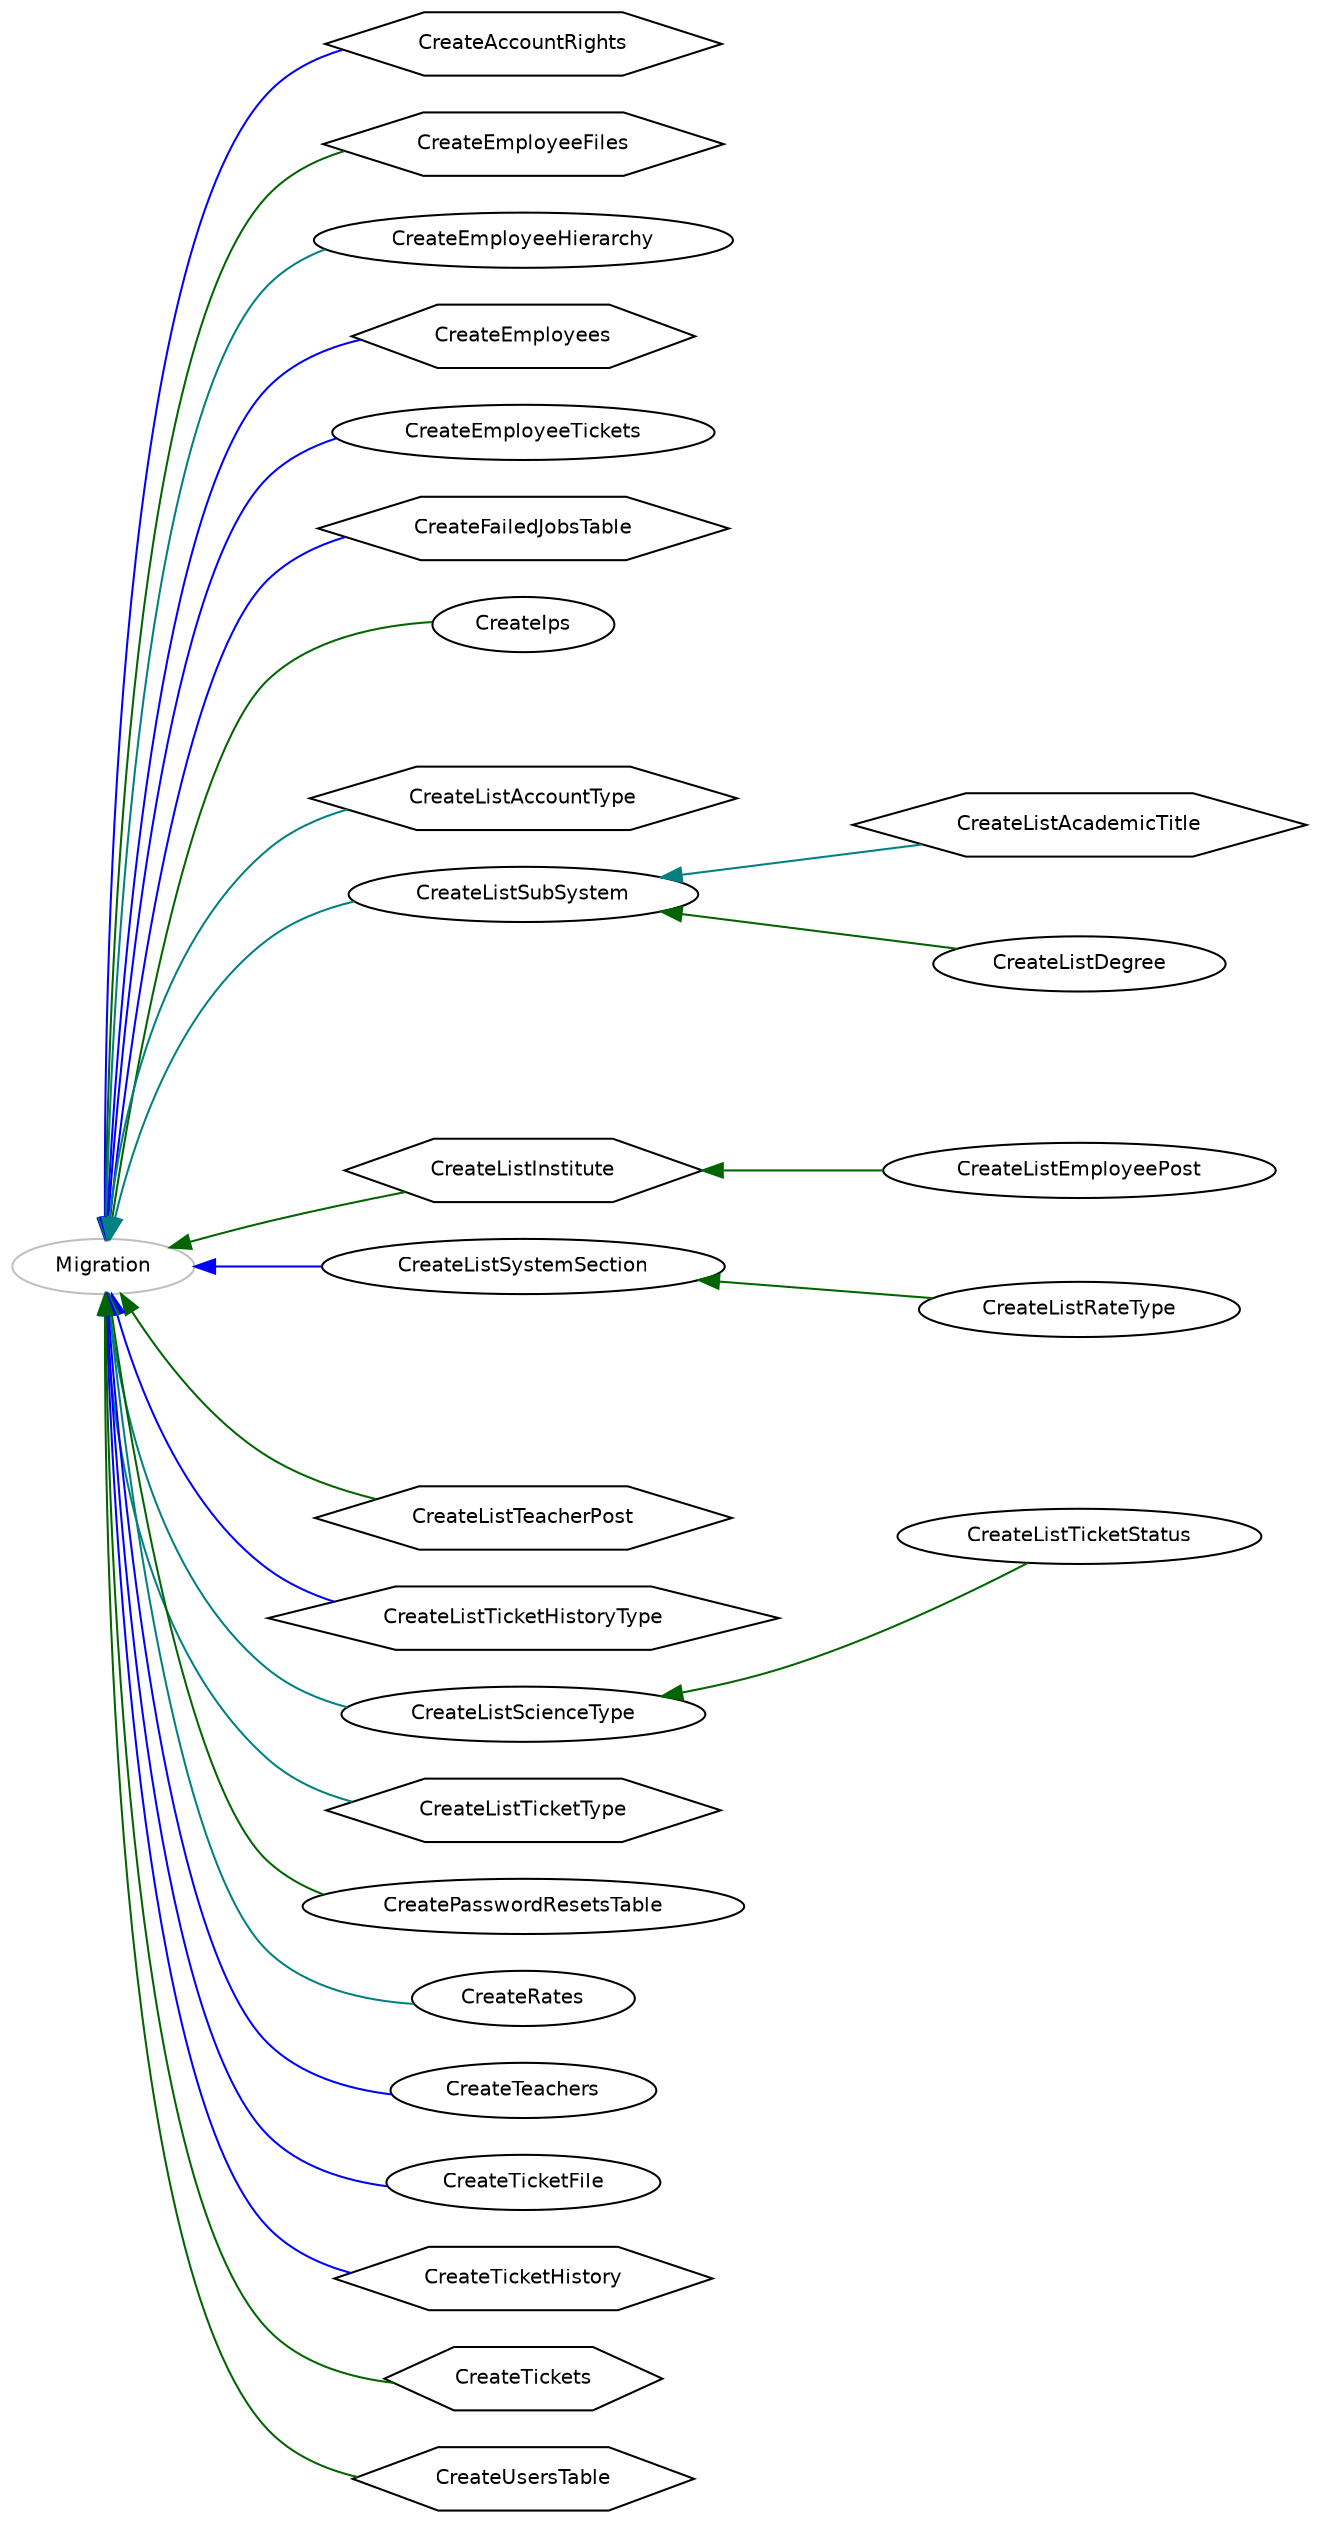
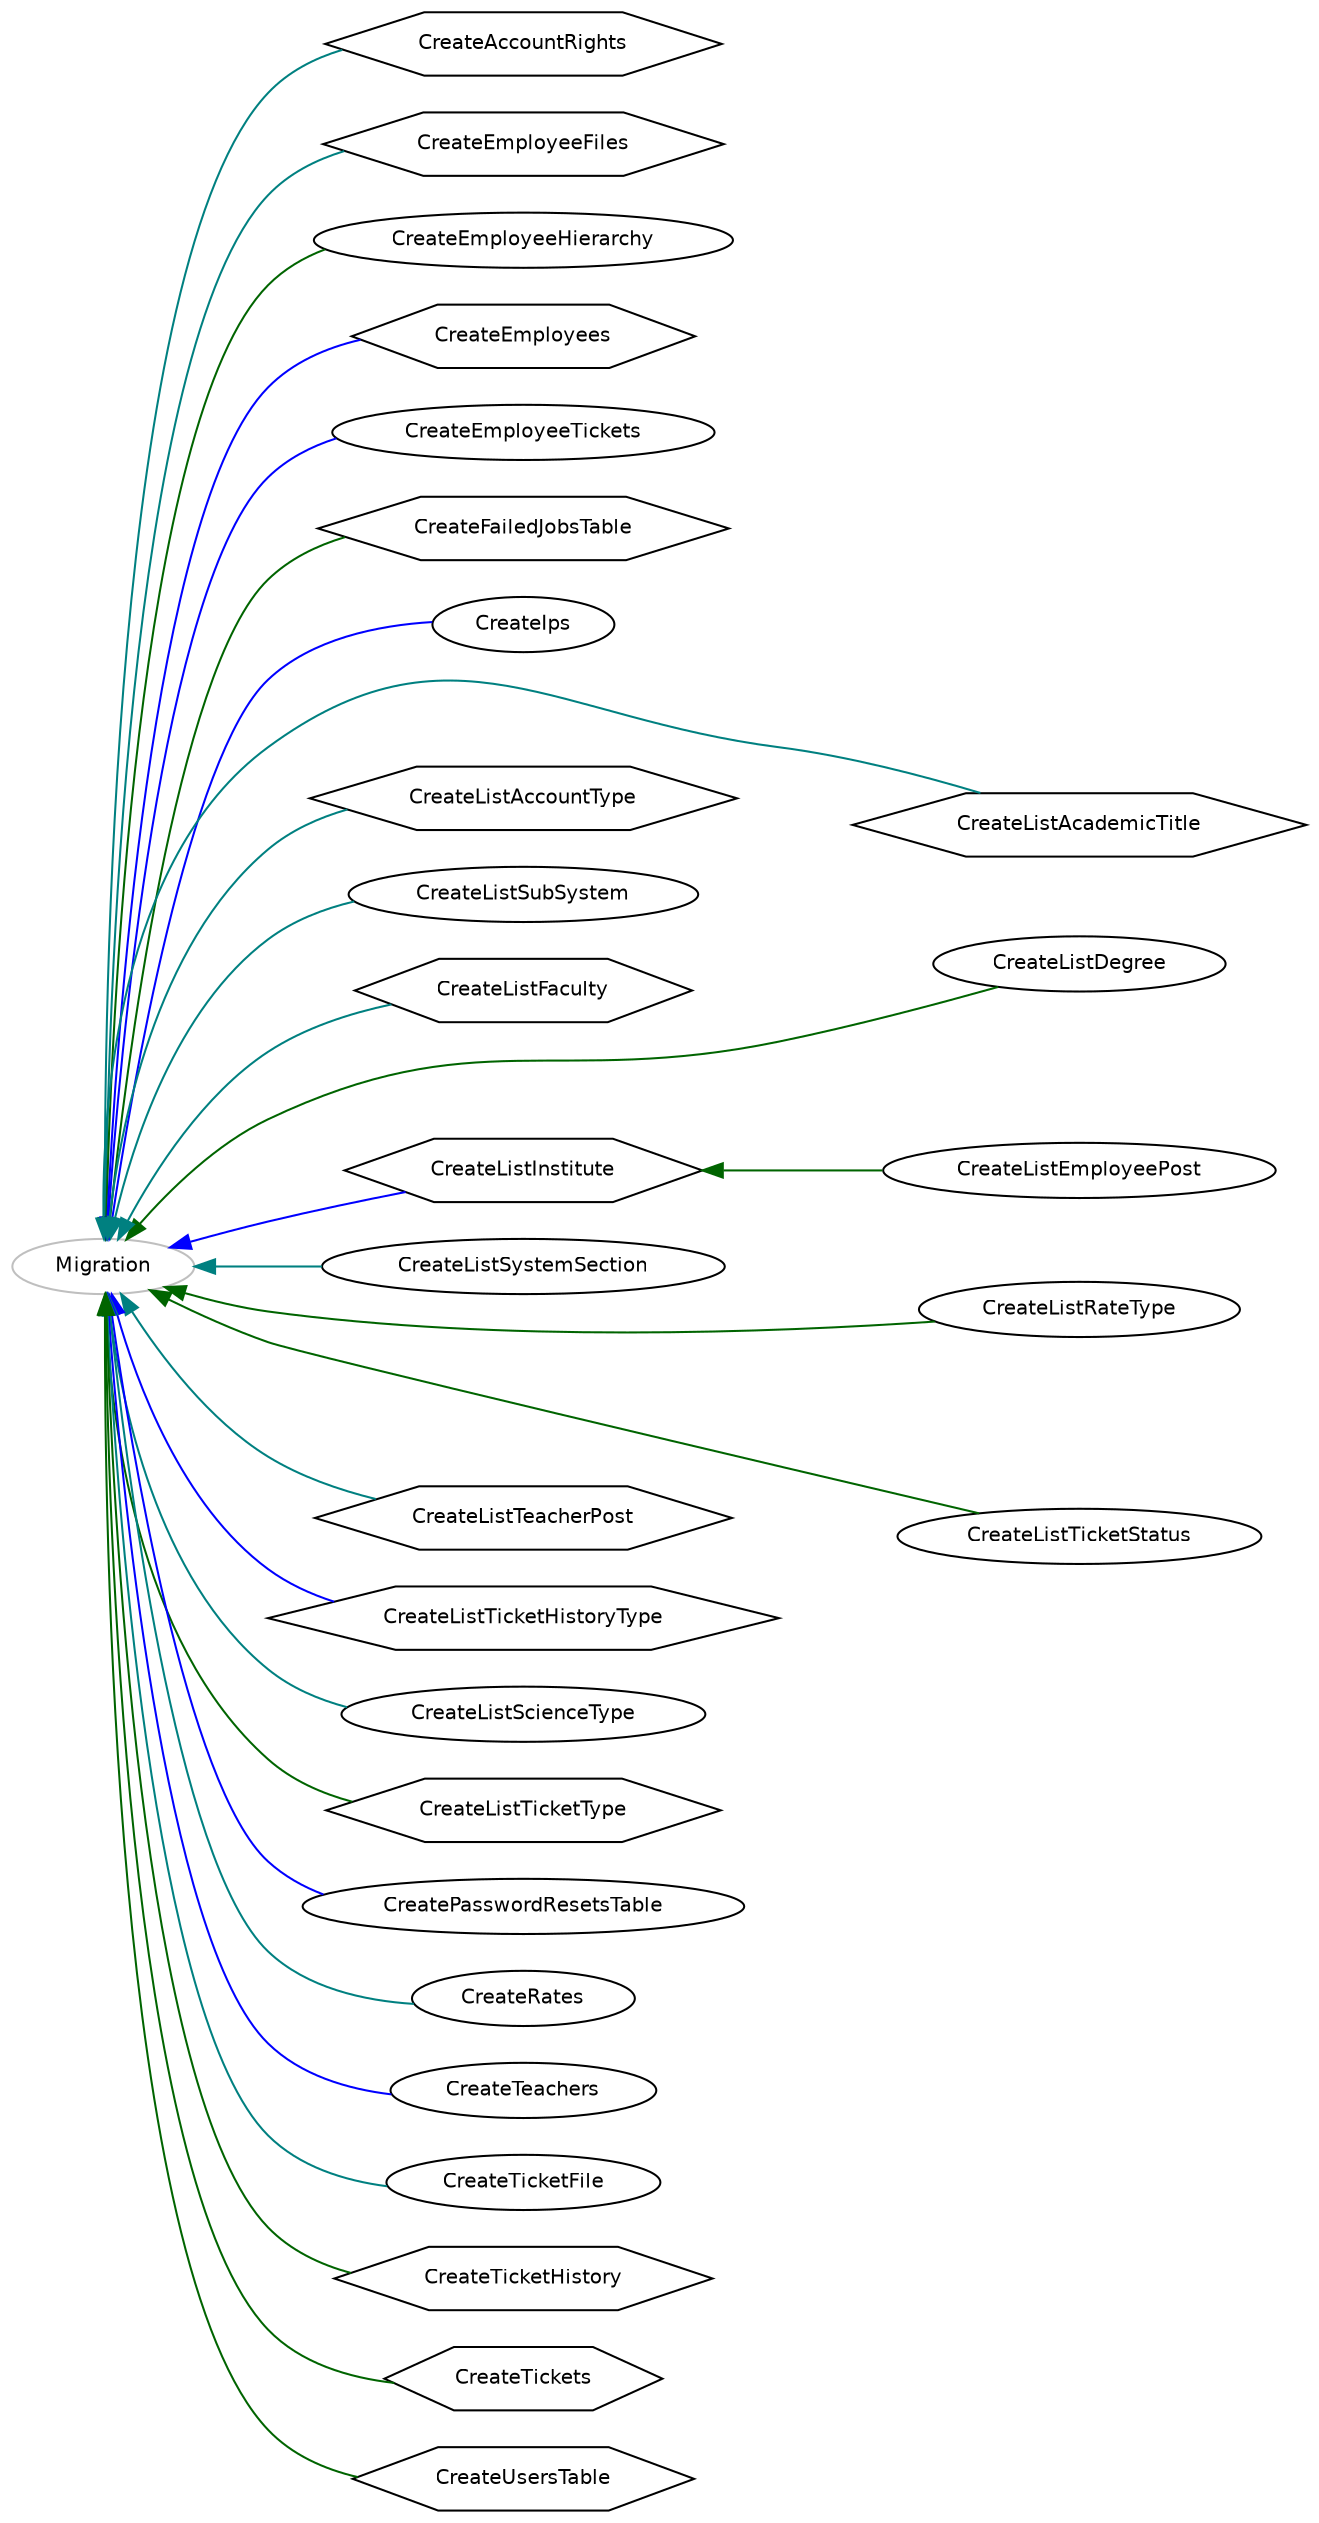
edge "CreateEmployeeFiles" -> "Migration": color darkgreen -> teal
edge "CreateAccountRights" -> "Migration": color blue -> teal
edge "CreateEmployeeHierarchy" -> "Migration": color teal -> darkgreen
edge "CreateFailedJobsTable" -> "Migration": color blue -> darkgreen
edge "CreateIps" -> "Migration": color darkgreen -> blue
edge "CreateListAcademicTitle" -> "CreateListSubSystem": now "CreateListAcademicTitle" -> "Migration"
edge "CreateListDegree" -> "CreateListSubSystem": now "CreateListDegree" -> "Migration"
node "CreateListFaculty": added
edge "CreateListInstitute" -> "Migration": color darkgreen -> blue
edge "CreateListSystemSection" -> "Migration": color blue -> teal
edge "CreateListRateType" -> "CreateListSystemSection": now "CreateListRateType" -> "Migration"
edge "CreateListTeacherPost" -> "Migration": color darkgreen -> teal
edge "CreateListTicketStatus" -> "CreateListScienceType": now "CreateListTicketStatus" -> "Migration"
edge "CreateListTicketType" -> "Migration": color teal -> darkgreen
edge "CreatePasswordResetsTable" -> "Migration": color darkgreen -> blue
edge "CreateTicketFile" -> "Migration": color blue -> teal
edge "CreateTicketHistory" -> "Migration": color blue -> darkgreen
